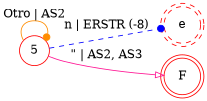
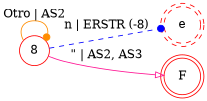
node "5": label "5" -> "8"
